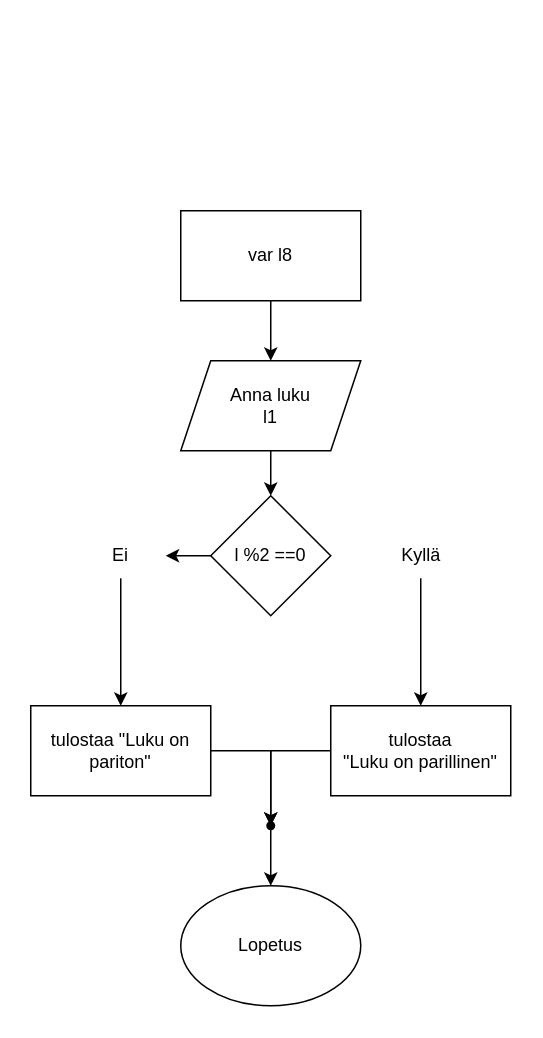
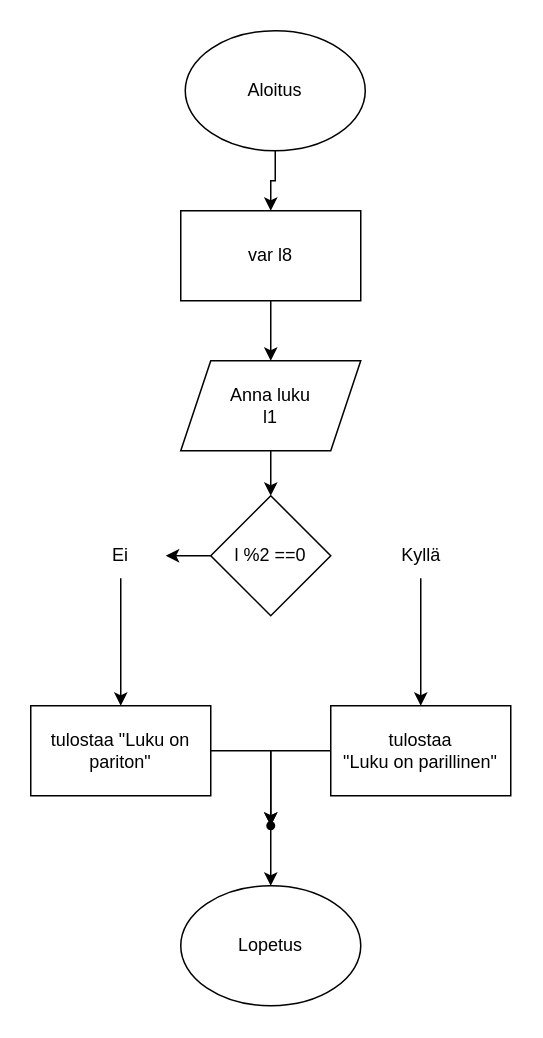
node "Aloitus": added
edge "Aloitus" -> "var l8": added
